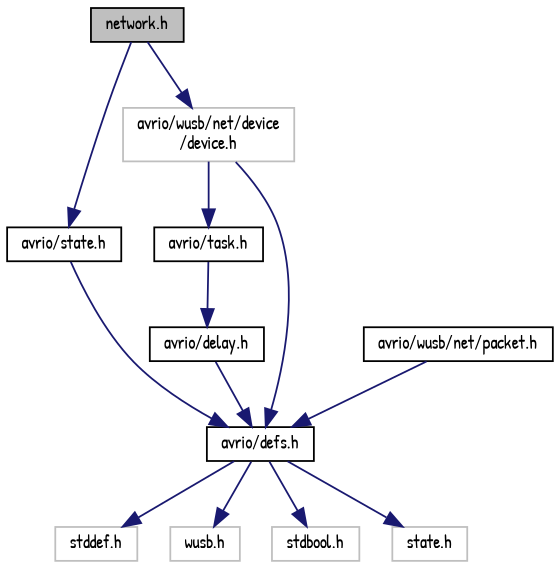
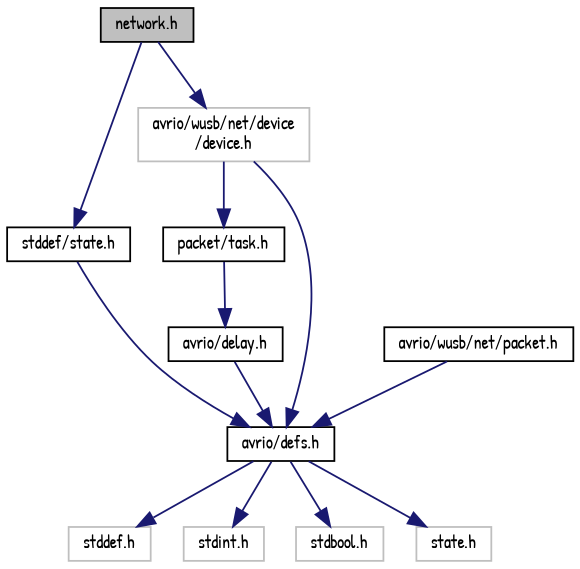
node "avrio/state.h": label "avrio/state.h" -> "stddef/state.h"
node "avrio/task.h": label "avrio/task.h" -> "packet/task.h"
node "wusb.h": label "wusb.h" -> "stdint.h"
